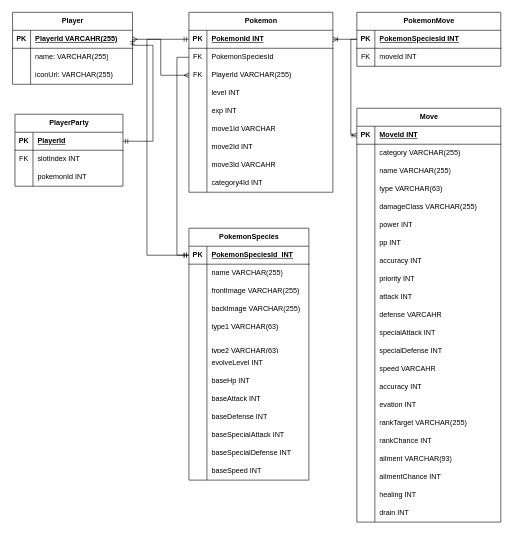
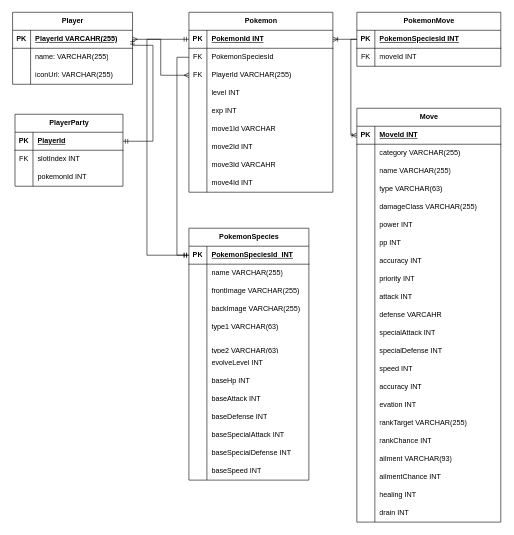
node "category4Id INT": label "category4Id INT" -> "move4Id INT"
node "speed VARCAHR": label "speed VARCAHR" -> "speed INT"
